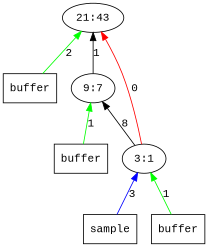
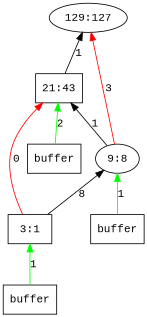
node "129:127": added
node "21:43": shape ellipse -> box
node "9:7": label "9:7" -> "9:8"
node "3:1": shape ellipse -> box
node "sample": removed
